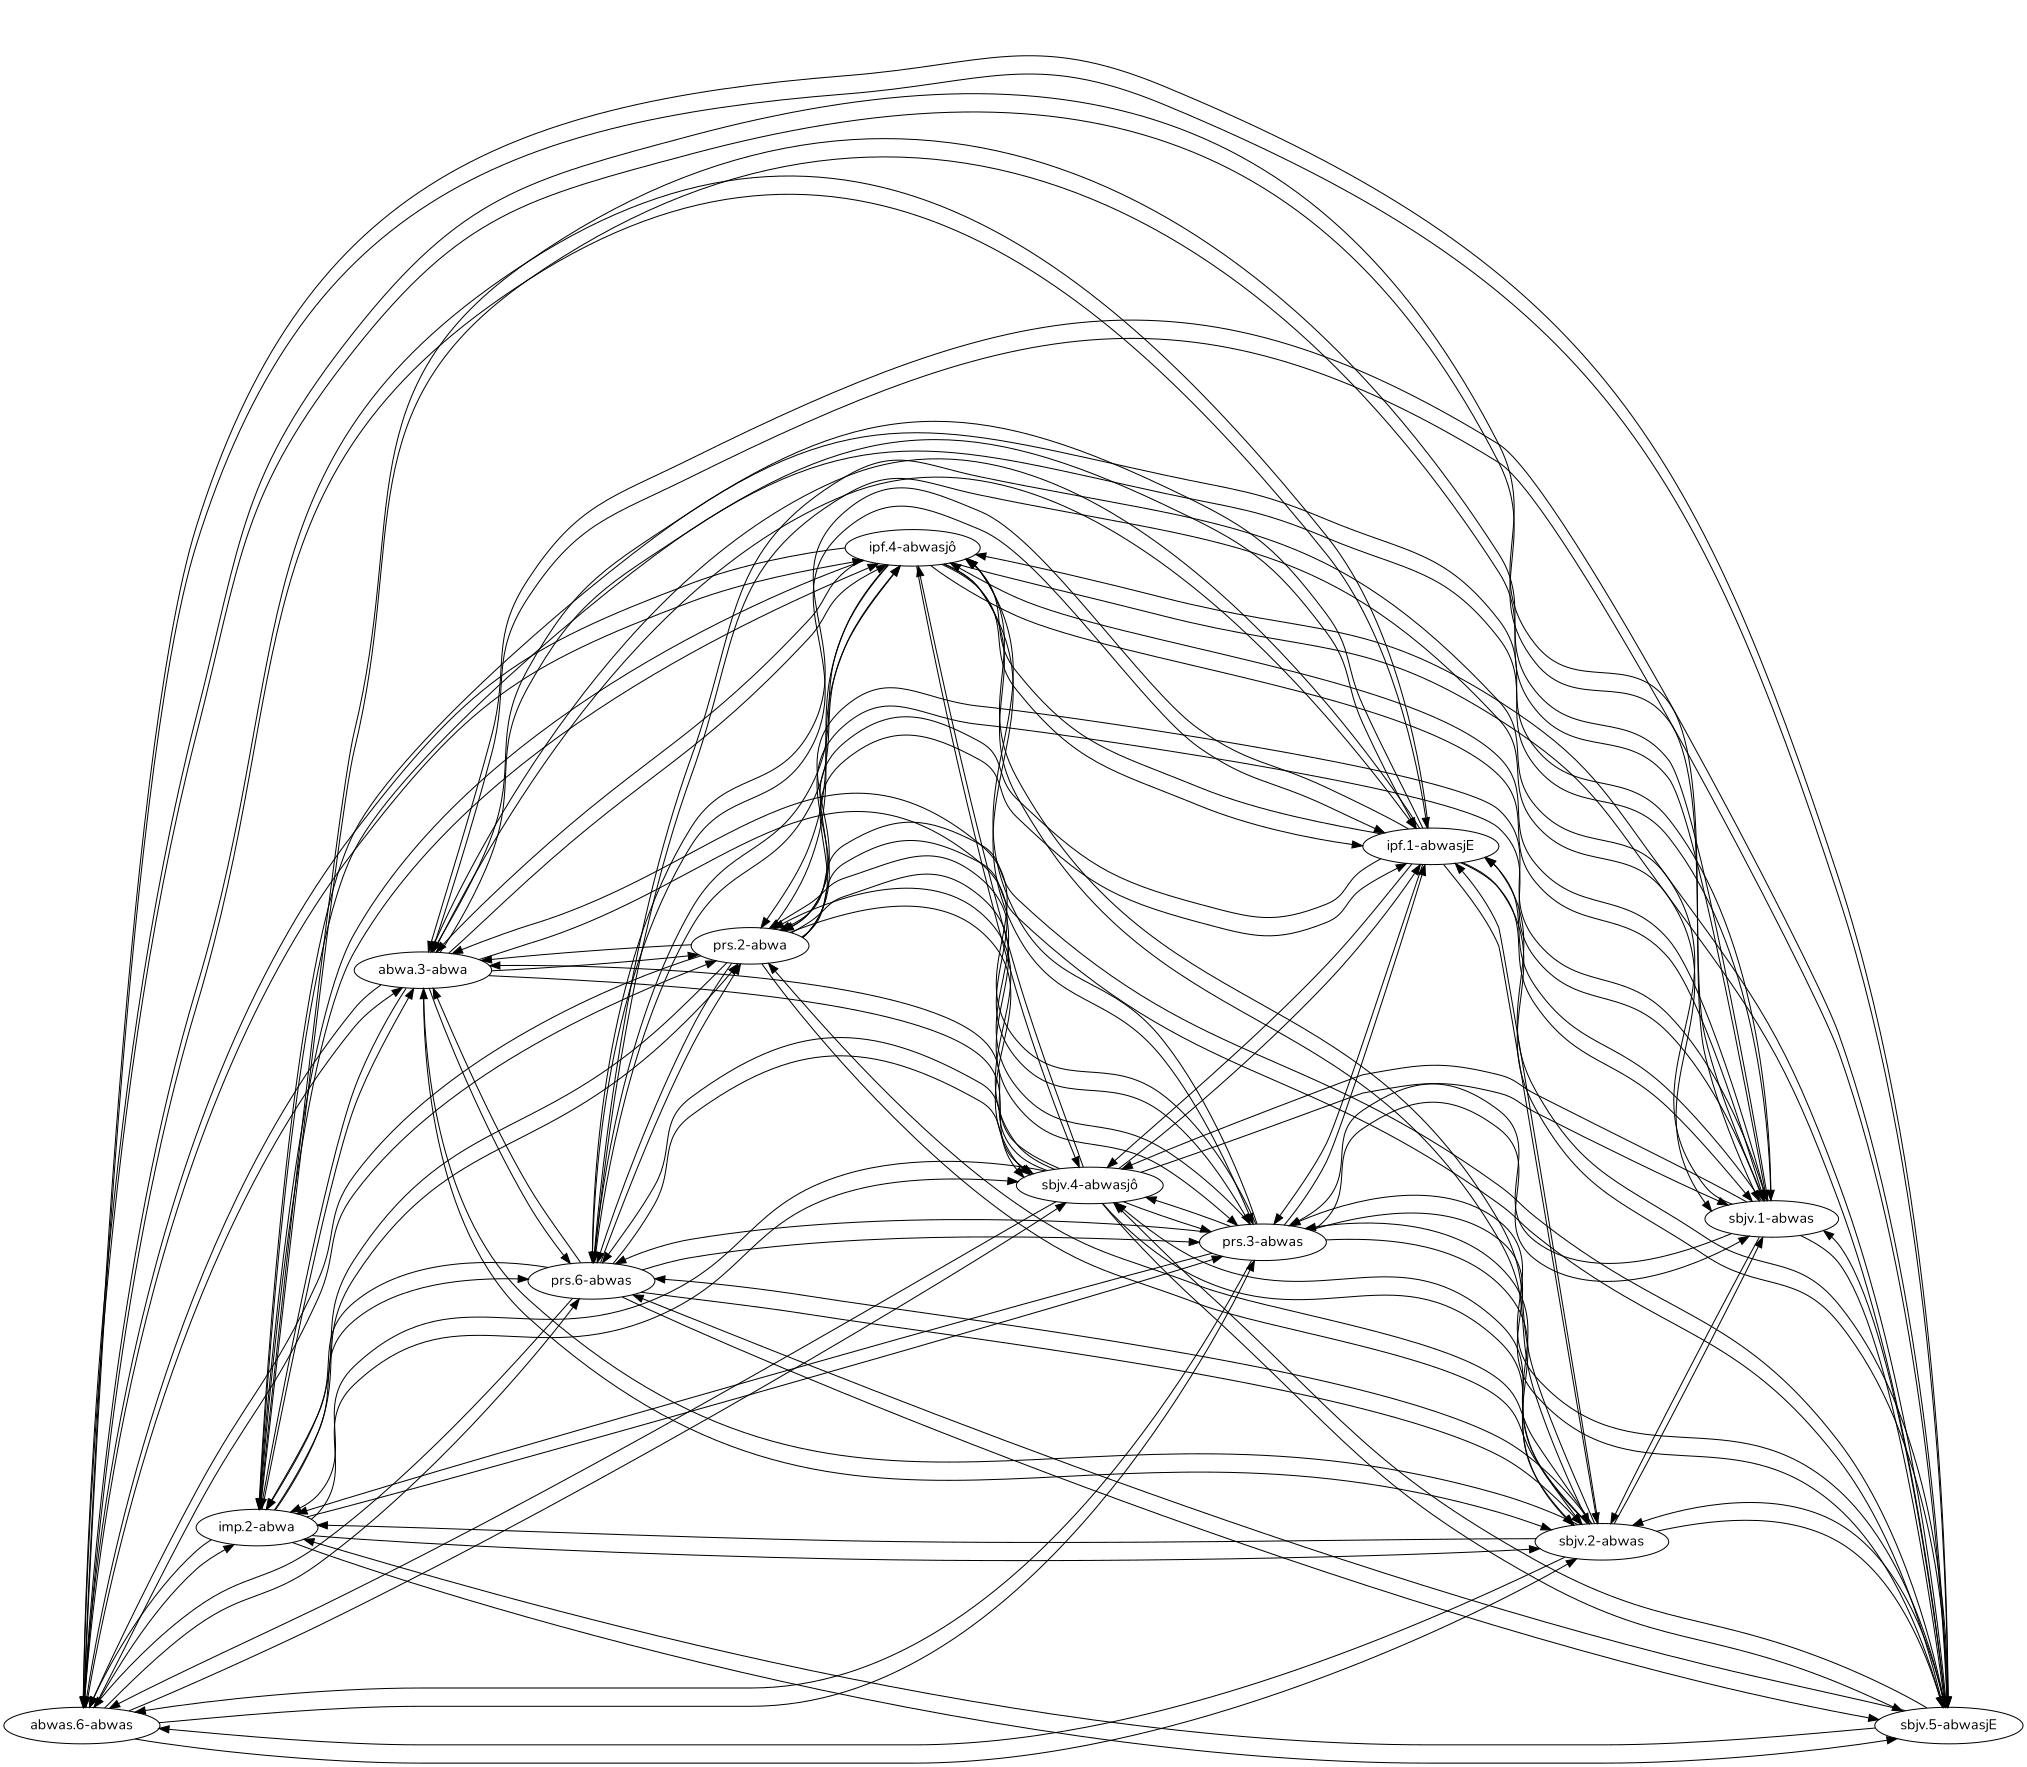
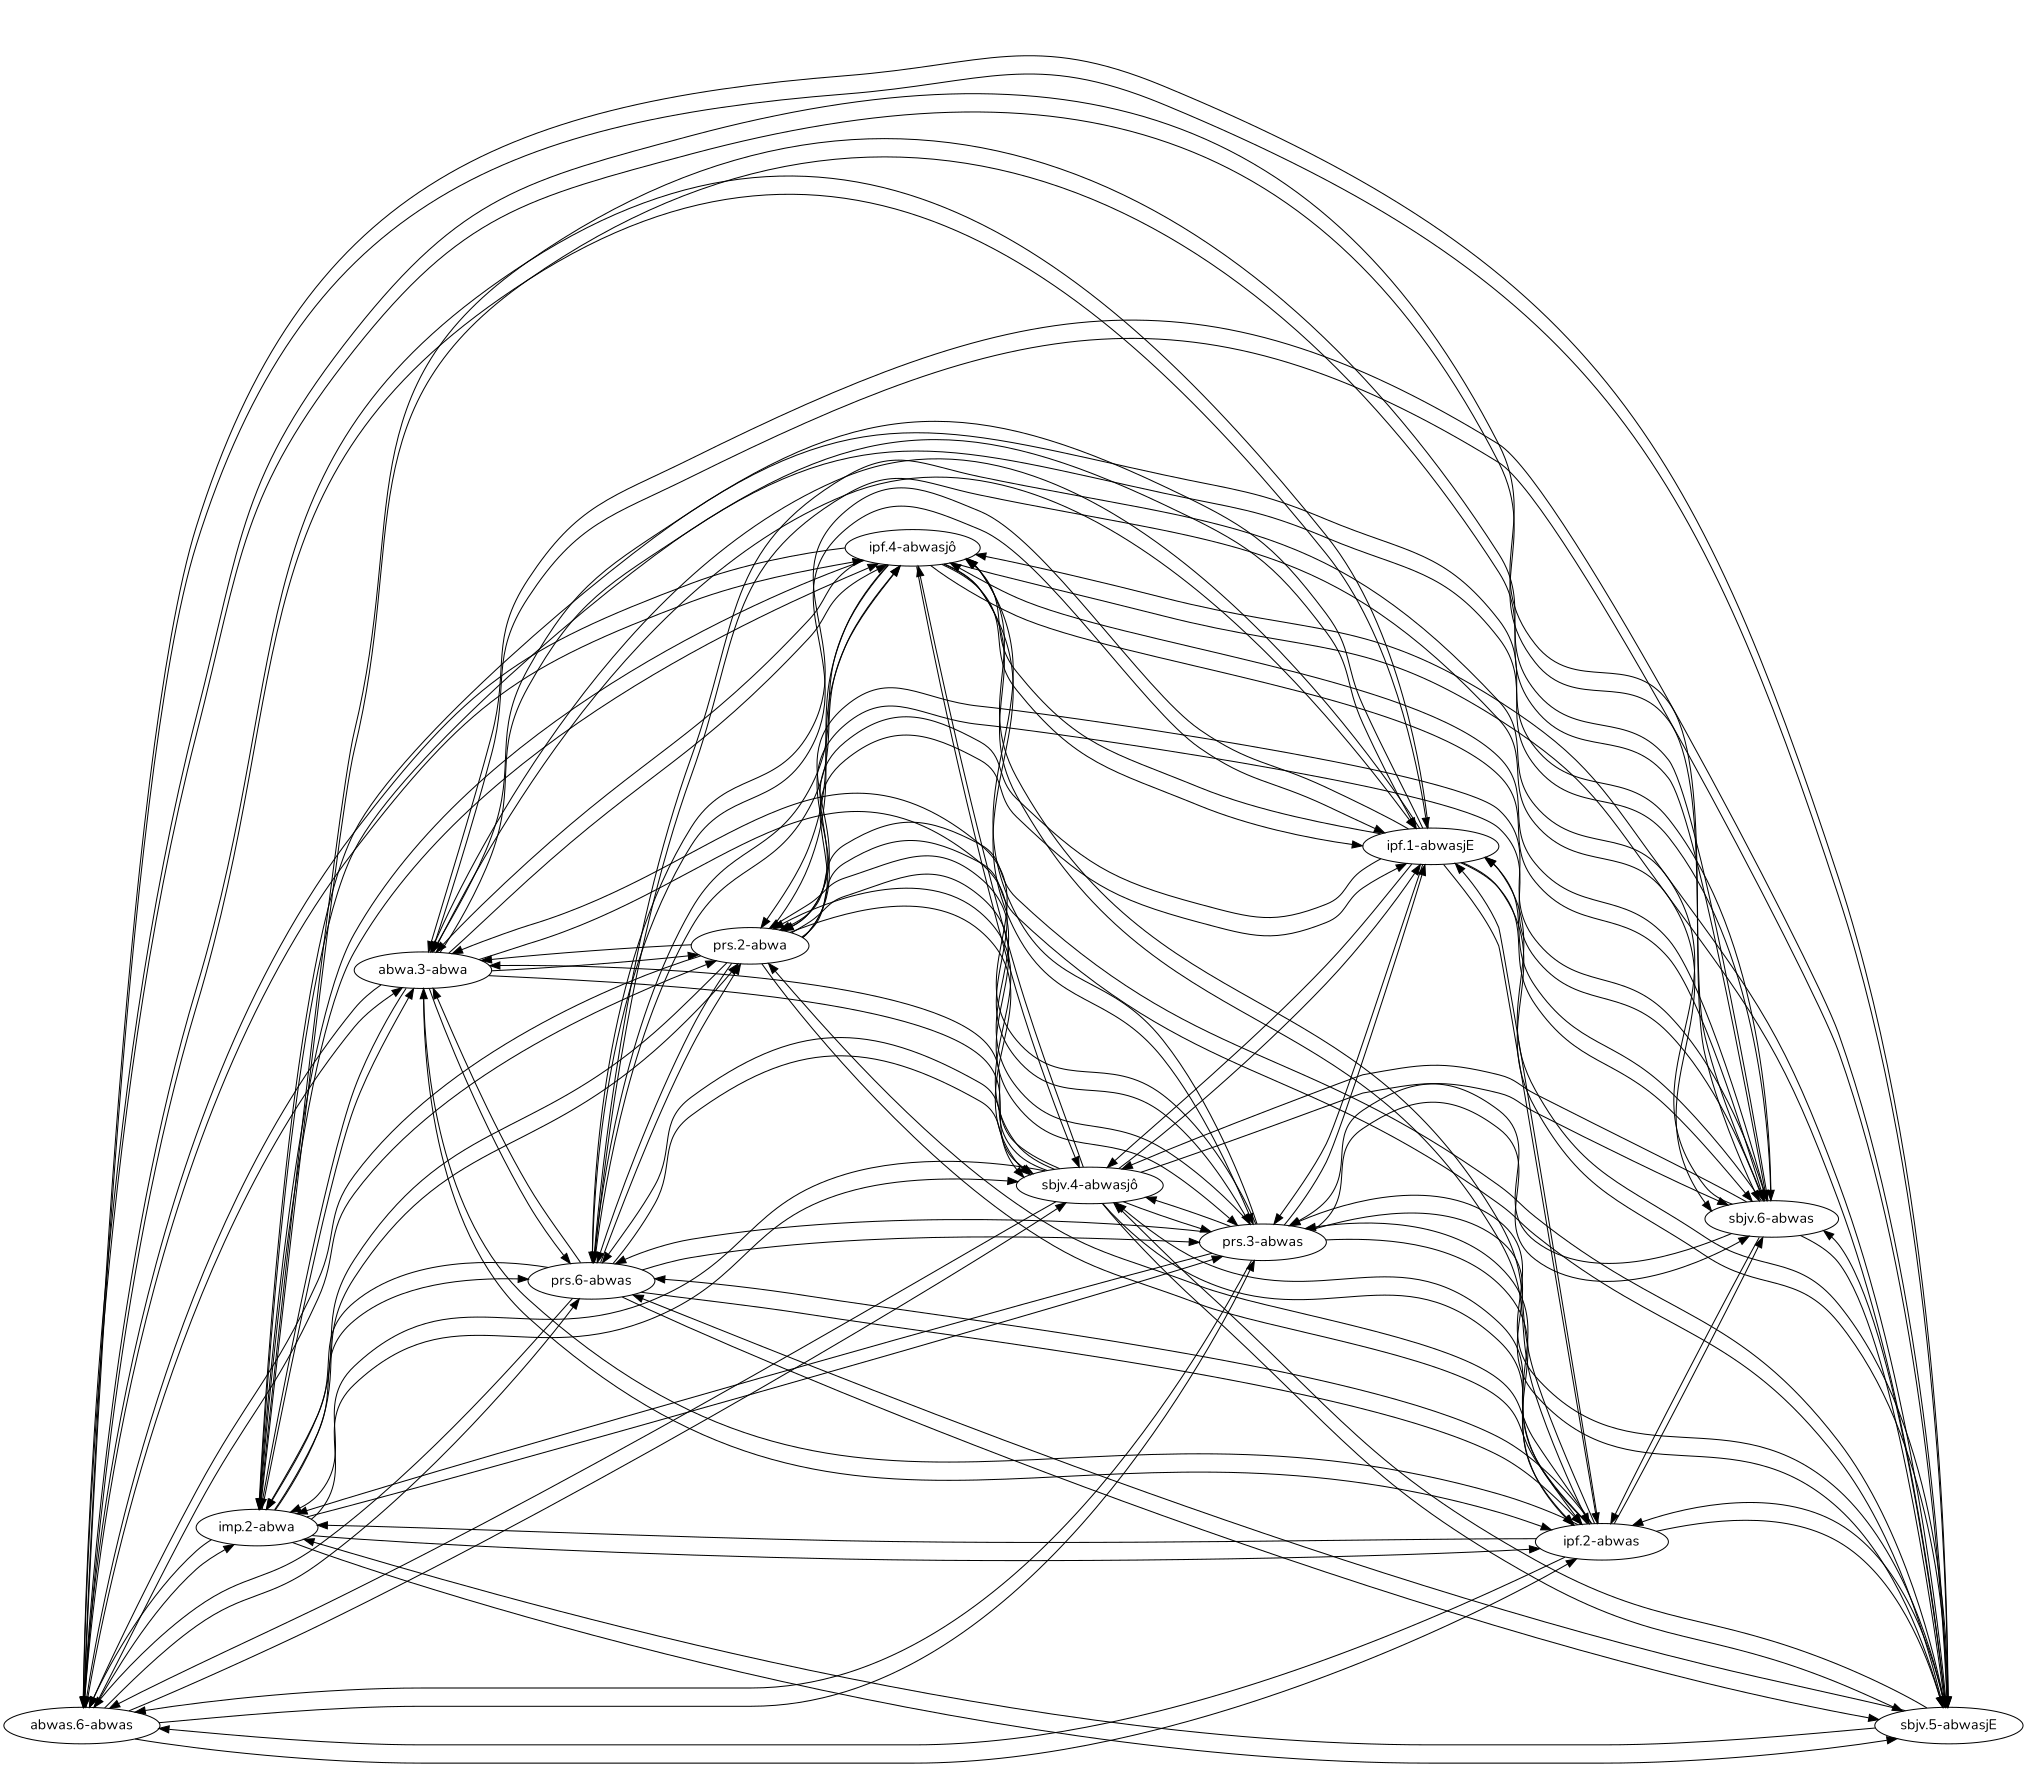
node "sbjv.1-abwas": label "sbjv.1-abwas" -> "sbjv.6-abwas"
node "sbjv.2-abwas": label "sbjv.2-abwas" -> "ipf.2-abwas"
